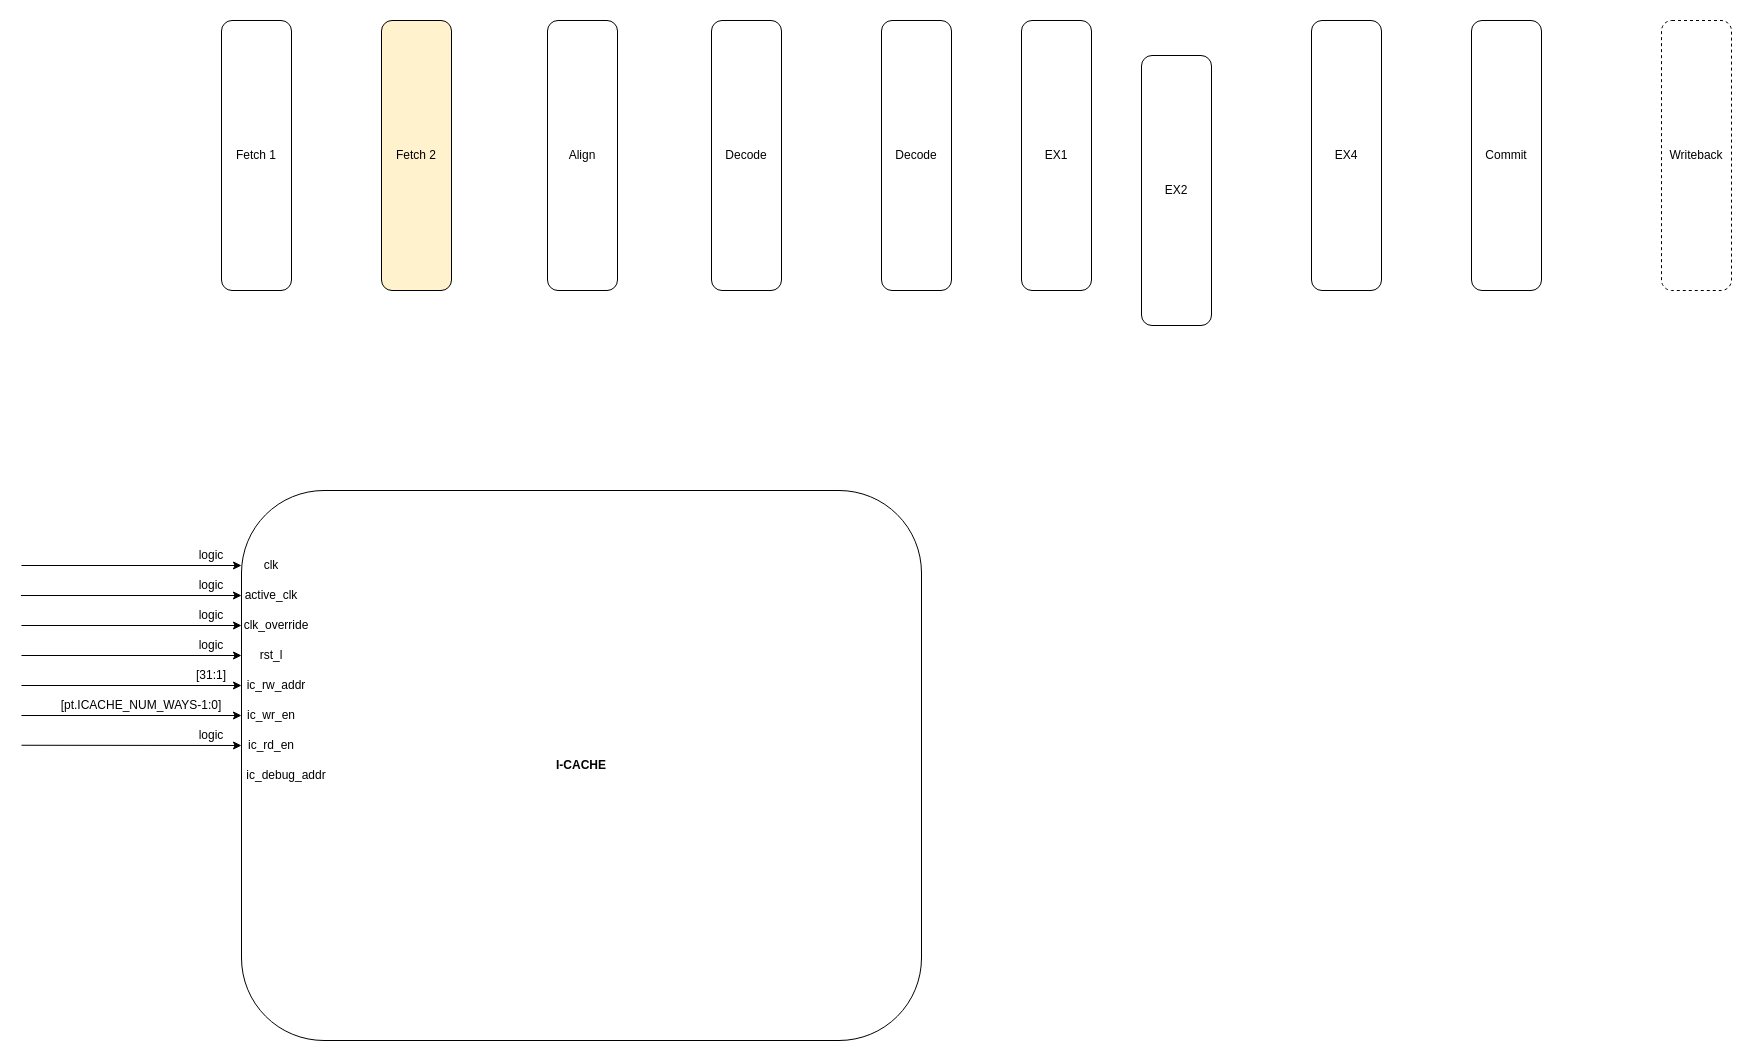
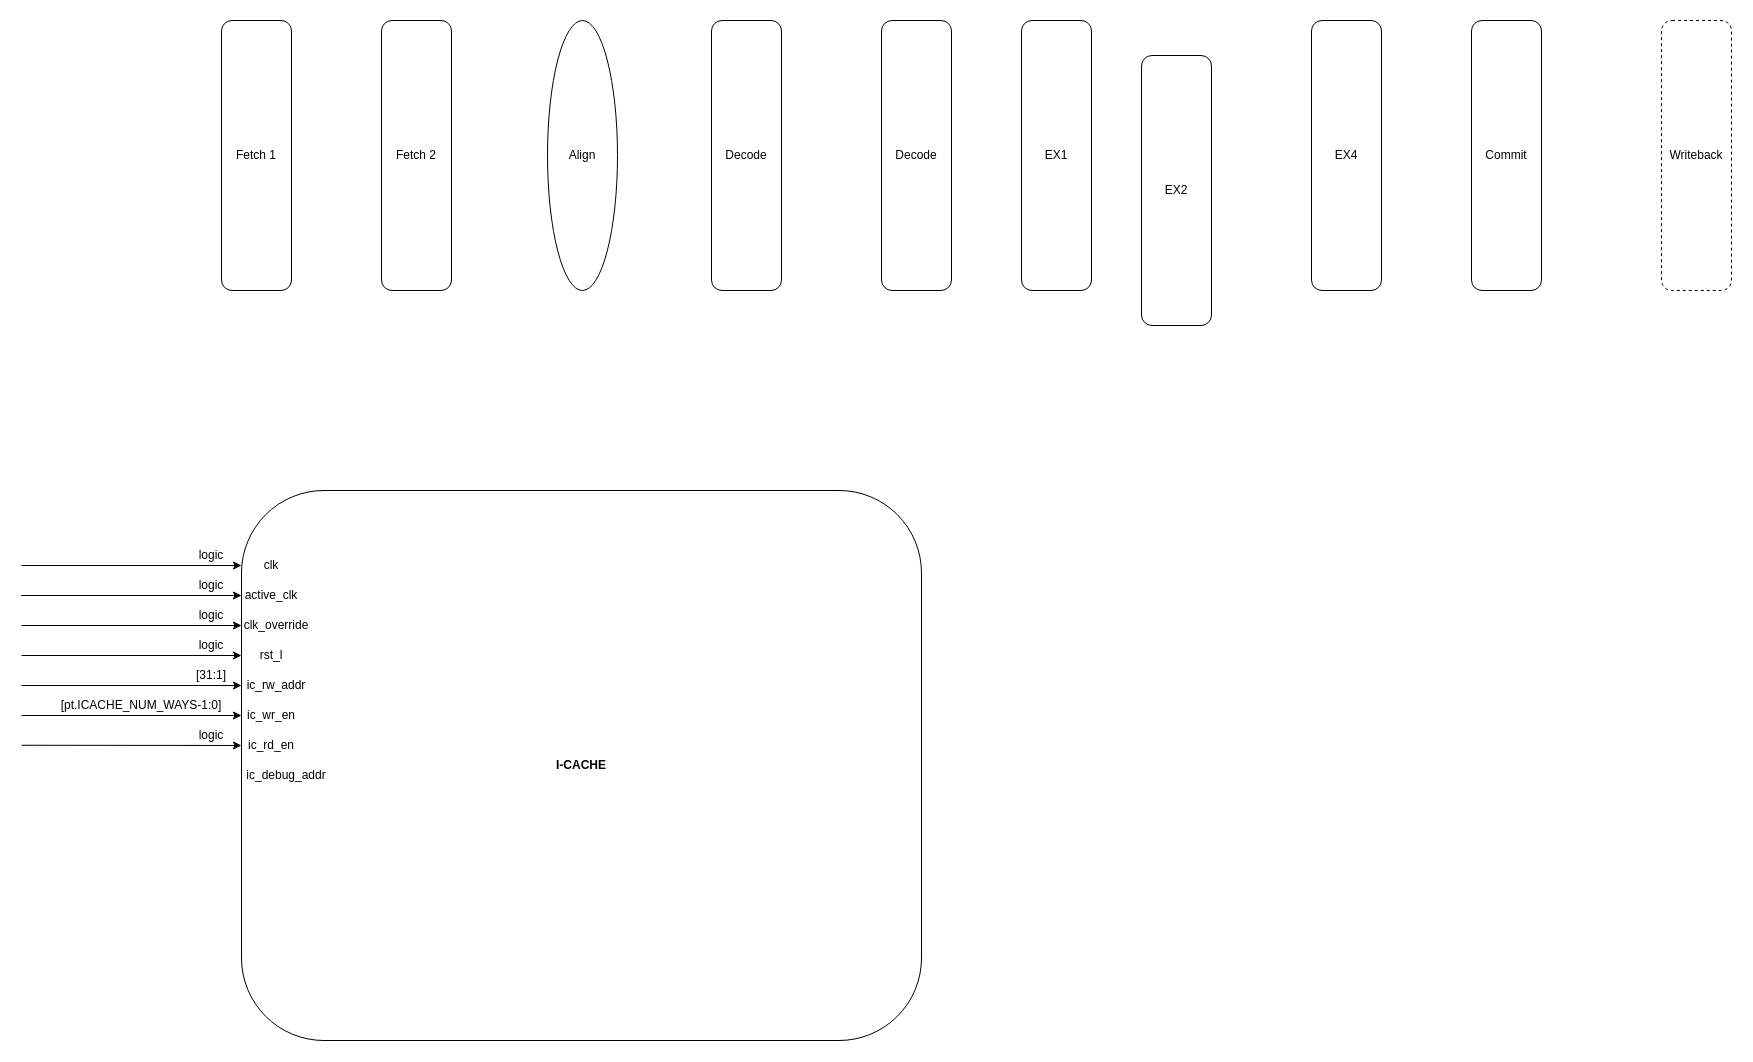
node "Fetch 2": fillcolor #fff2cc -> #ffffff
node "Align": shape rounded rectangle -> ellipse
